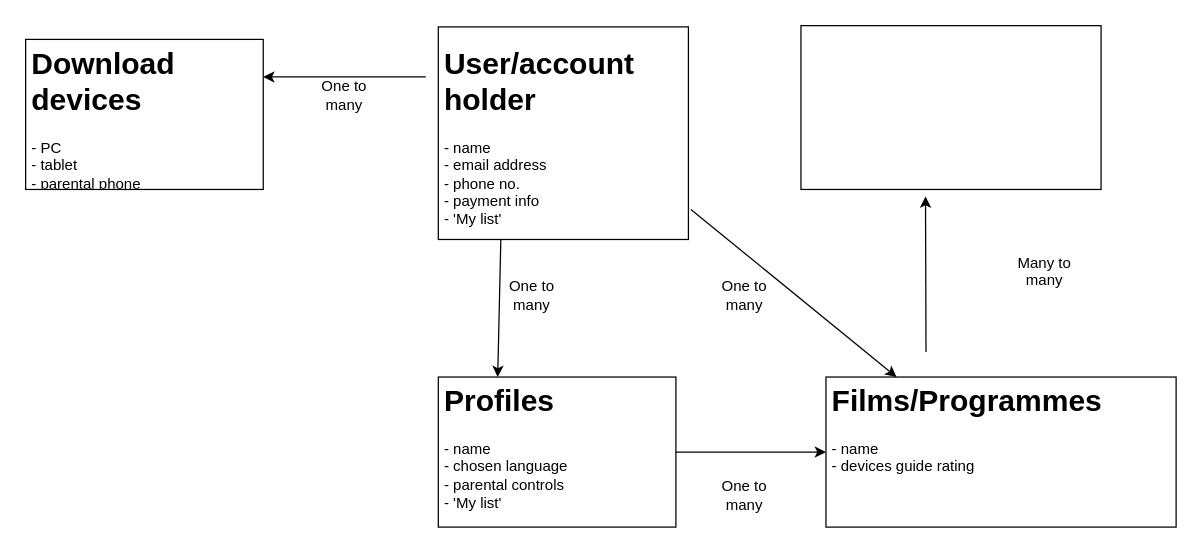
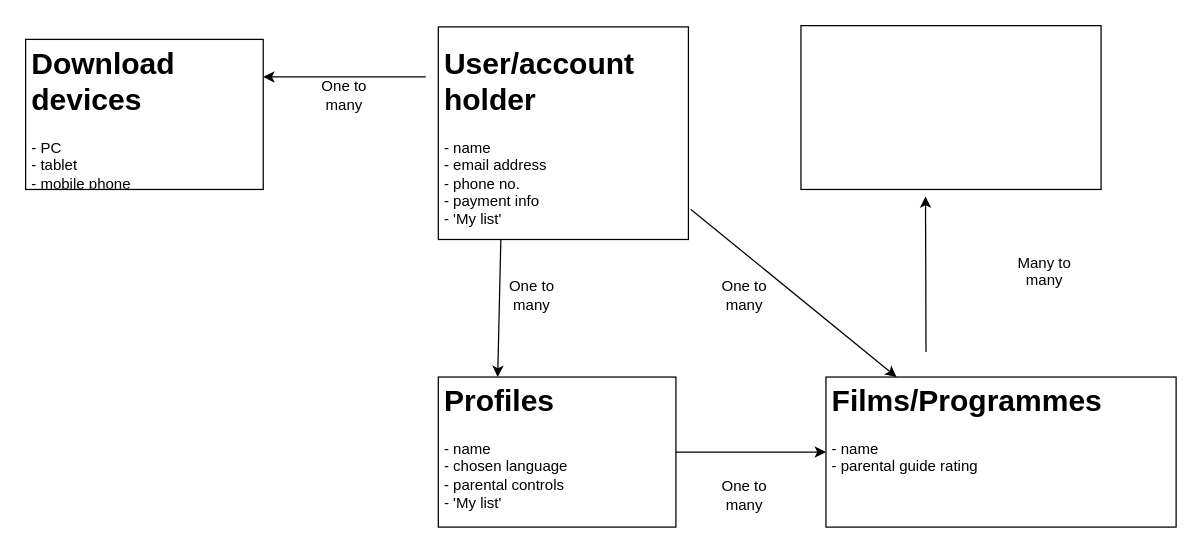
node "Download devices - PC - tablet - parental phone": label "Download devices - PC - tablet - parental phone" -> "Download devices - PC - tablet - mobile phone"
node "Films/Programmes- name - devices guide rating": label "Films/Programmes- name - devices guide rating" -> "Films/Programmes- name - parental guide rating"
